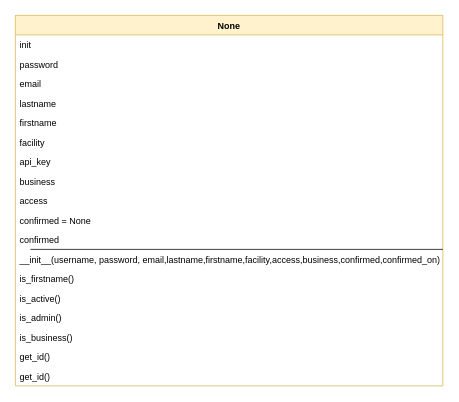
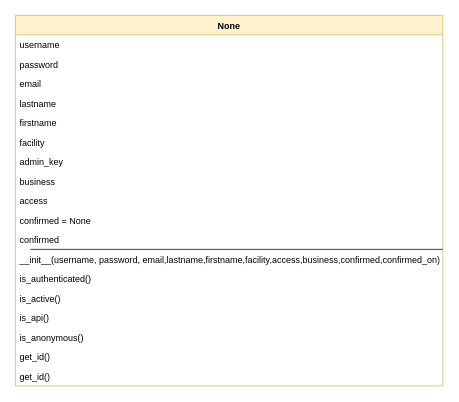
node "init": label "init" -> "username"
node "api_key": label "api_key" -> "admin_key"
node "is_firstname()": label "is_firstname()" -> "is_authenticated()"
node "is_admin()": label "is_admin()" -> "is_api()"
node "is_business()": label "is_business()" -> "is_anonymous()"
